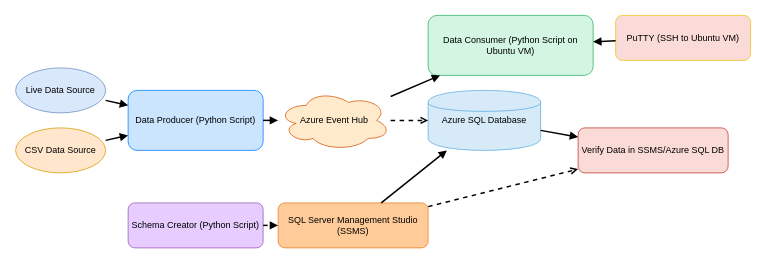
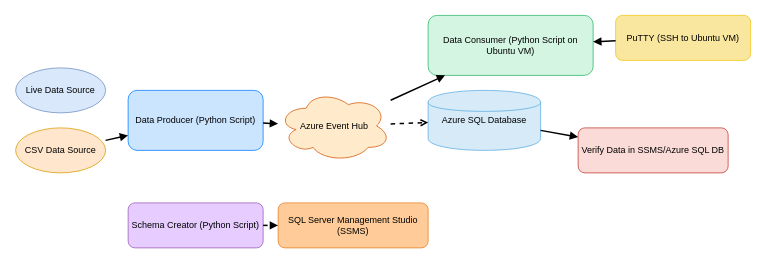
node "PuTTY (SSH to Ubuntu VM)": fillcolor #fadbd8 -> #f9e79f
edge "Live Data Source" -> "Data Producer (Python Script)": removed
node "Azure Event Hub": size 113x60 -> 113x71
edge "SQL Server Management Studio (SSMS)" -> "Azure SQL Database": removed
edge "SQL Server Management Studio (SSMS)" -> "Verify Data in SSMS/Azure SQL DB": removed
